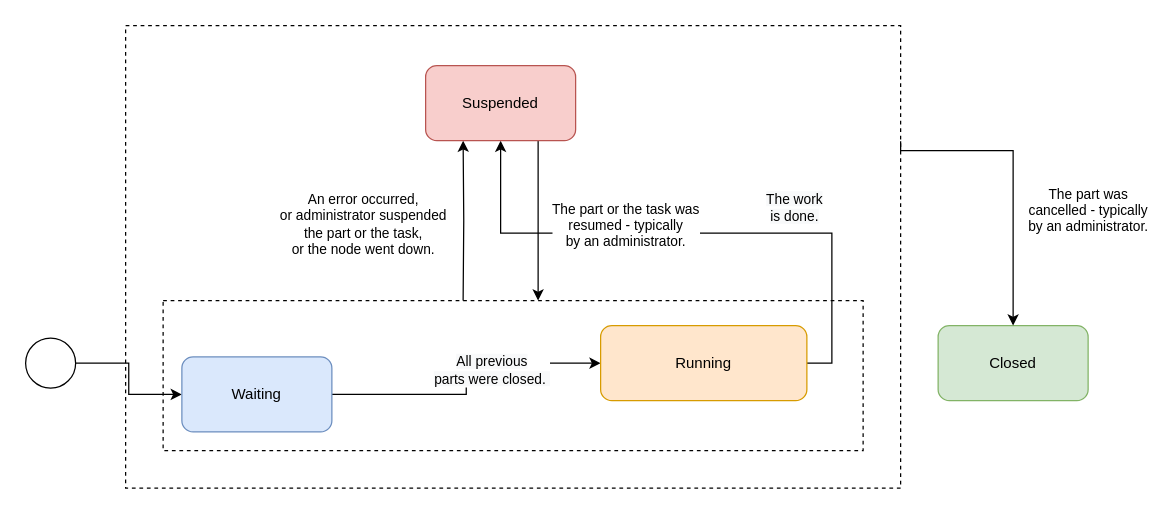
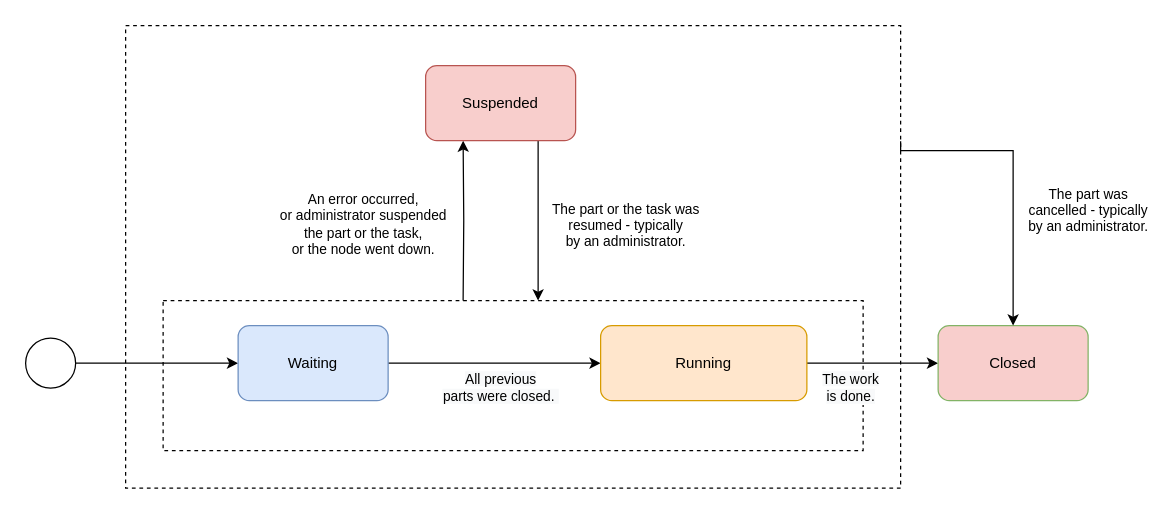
edge "Running" -> "Suspended": now "Running" -> "Closed"
node "Closed": fillcolor #d5e8d4 -> #f8cecc
node "Waiting": moved (257, 394) -> (313, 363)
